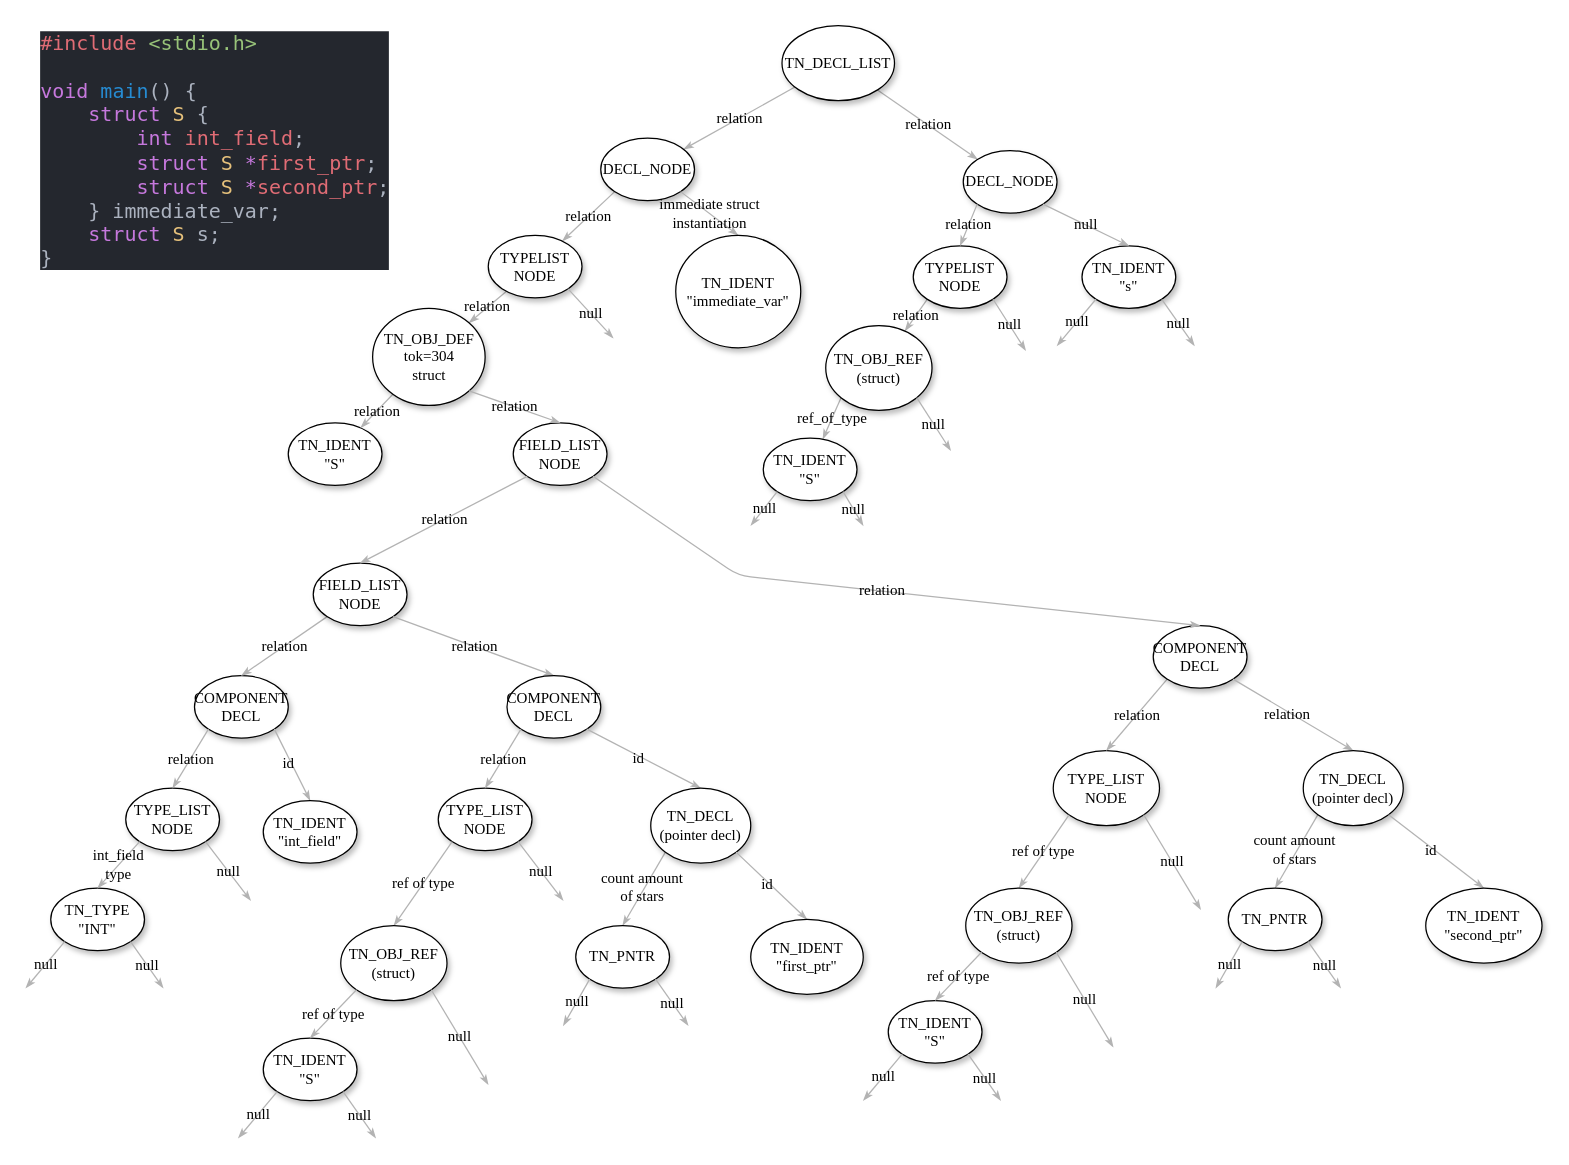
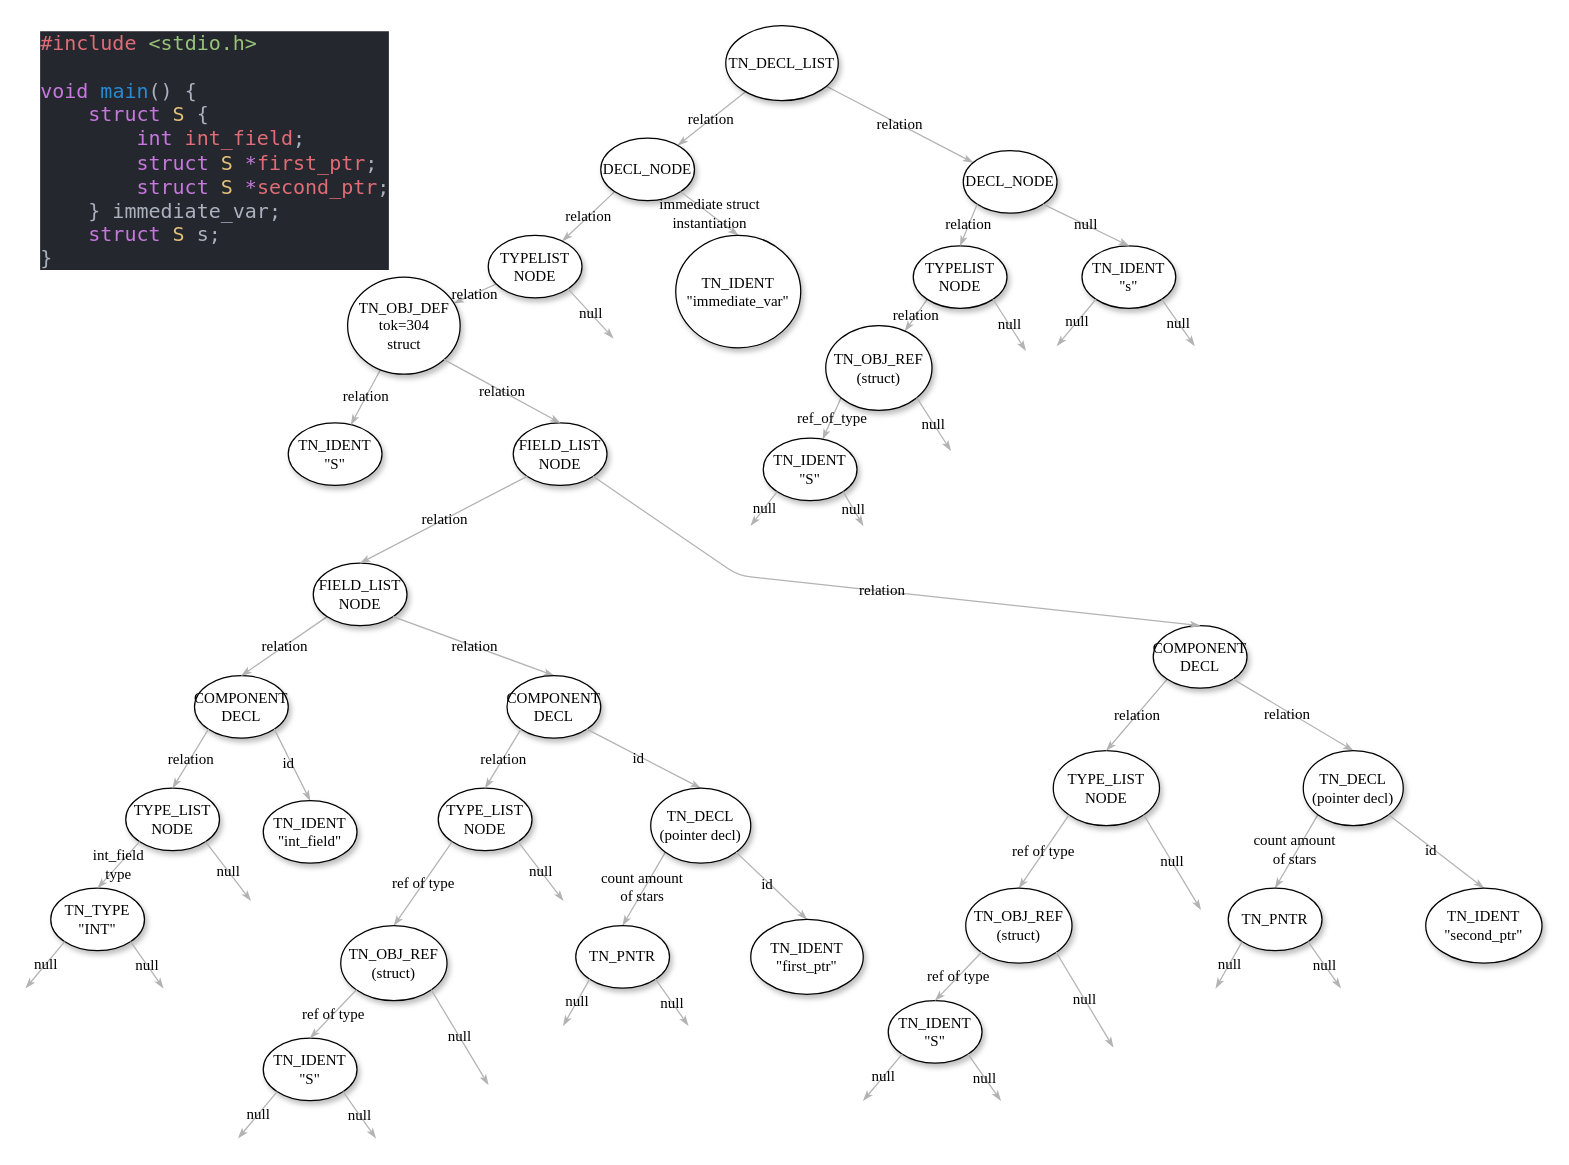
node "TN_DECL_LIST": moved (838, 63) -> (782, 63)
node "TN_OBJ_DEF tok=304 struct": moved (429, 357) -> (404, 326)
